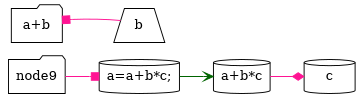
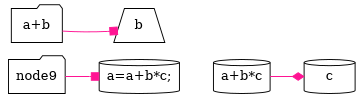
edge "b" -> "a+b": reversed
edge "a=a+b*c;" -> "a+b*c": removed
